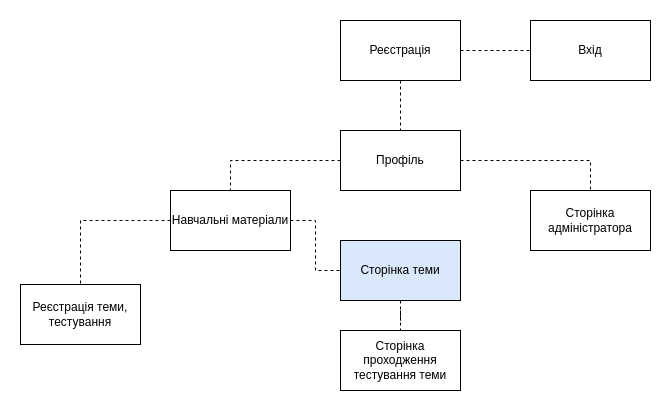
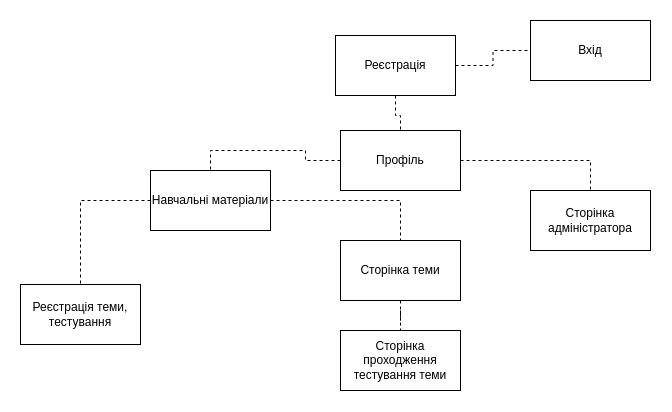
node "Реєстрація": moved (401, 51) -> (396, 66)
node "Навчальні матеріали": moved (231, 221) -> (211, 201)
node "Сторінка теми": fillcolor #dae8fc -> #ffffff
